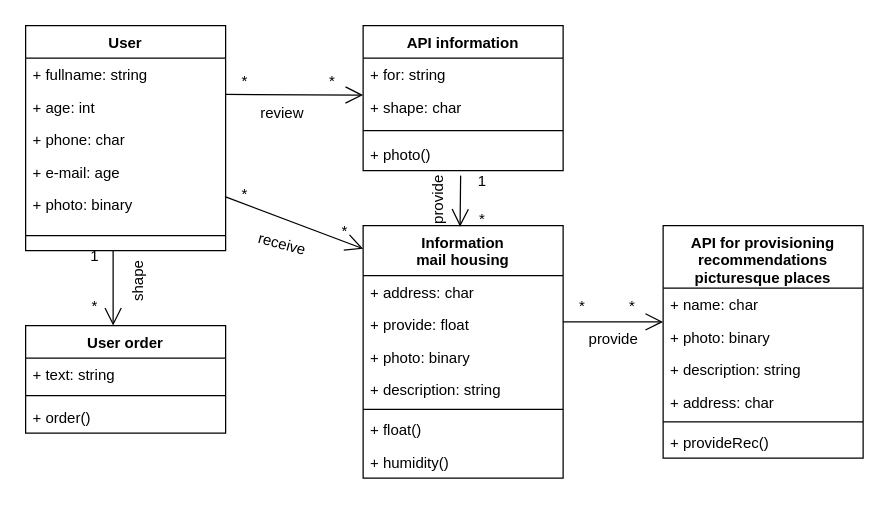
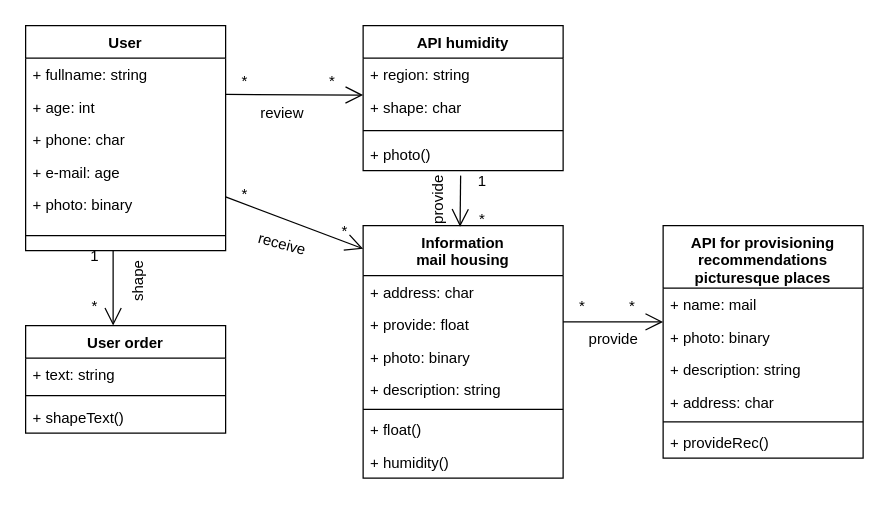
node "API information": label "API information" -> "API humidity"
node "+ for: string": label "+ for: string" -> "+ region: string"
node "+ name: char": label "+ name: char" -> "+ name: mail"
node "+ order()": label "+ order()" -> "+ shapeText()"
